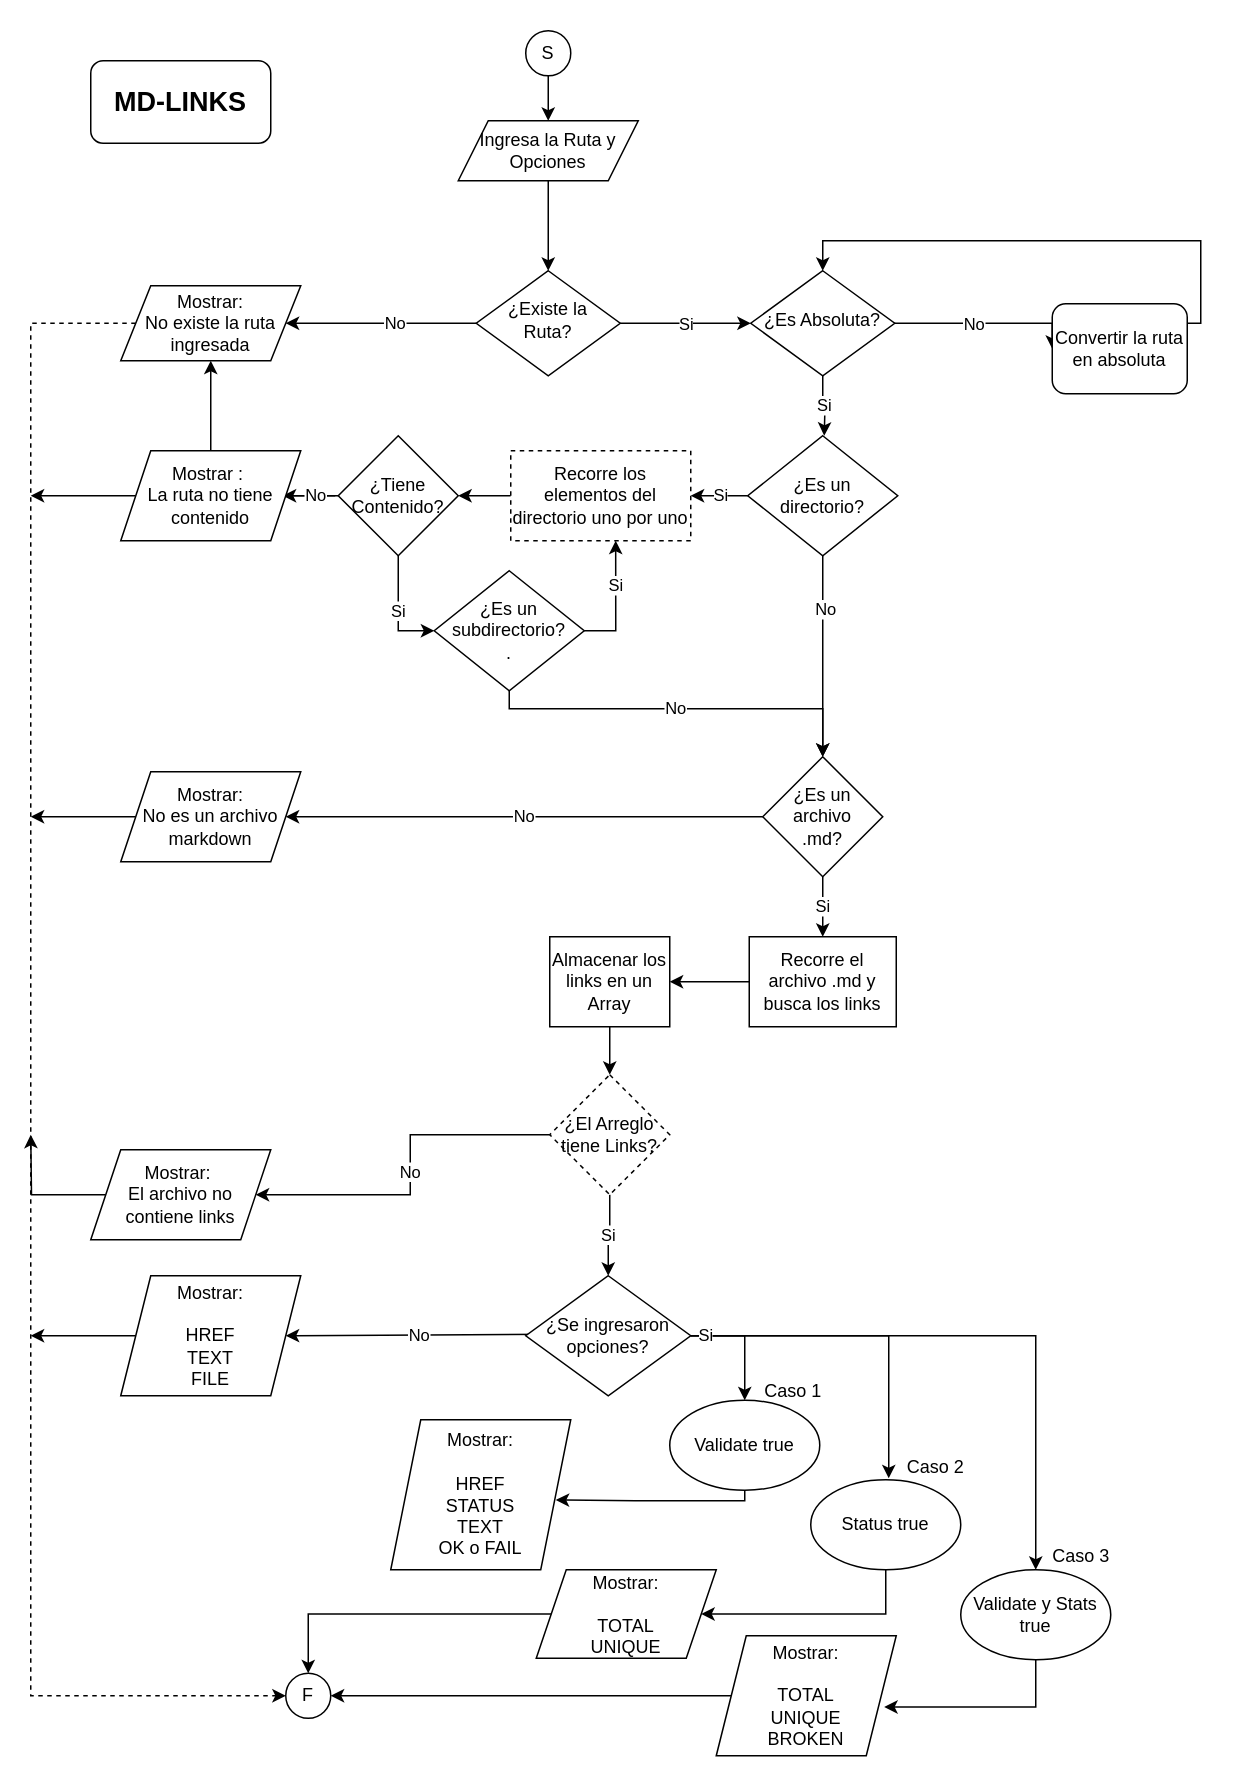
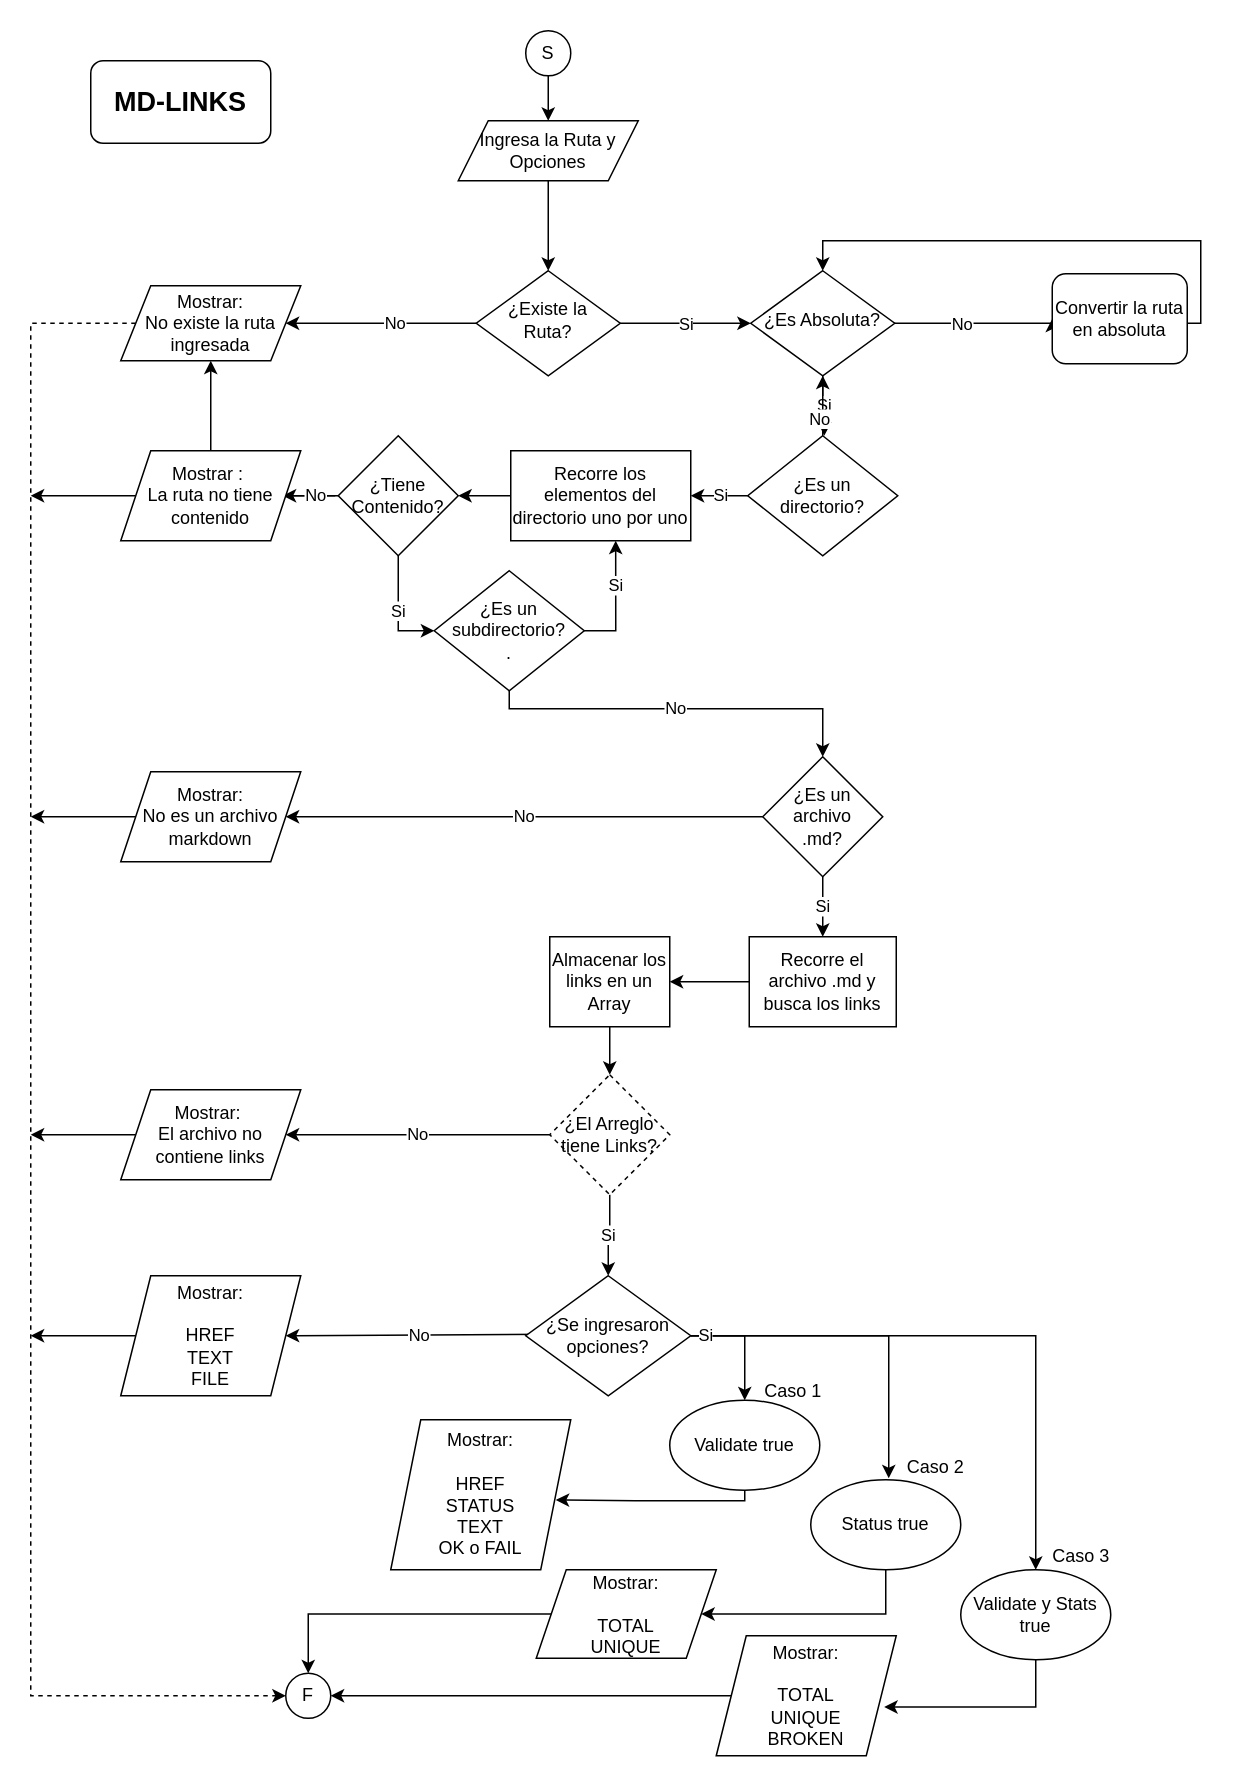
node "Convertir la ruta en absoluta": moved (1120, 349) -> (1120, 319)
node "Recorre los elementos del directorio uno por uno": style dashed -> solid
edge "¿Es un directorio?" -> "¿Es un archivo .md?": now "¿Es un directorio?" -> "¿Es Absoluta?"
node "Mostrar: El archivo no contiene links": moved (181, 1195) -> (211, 1135)
